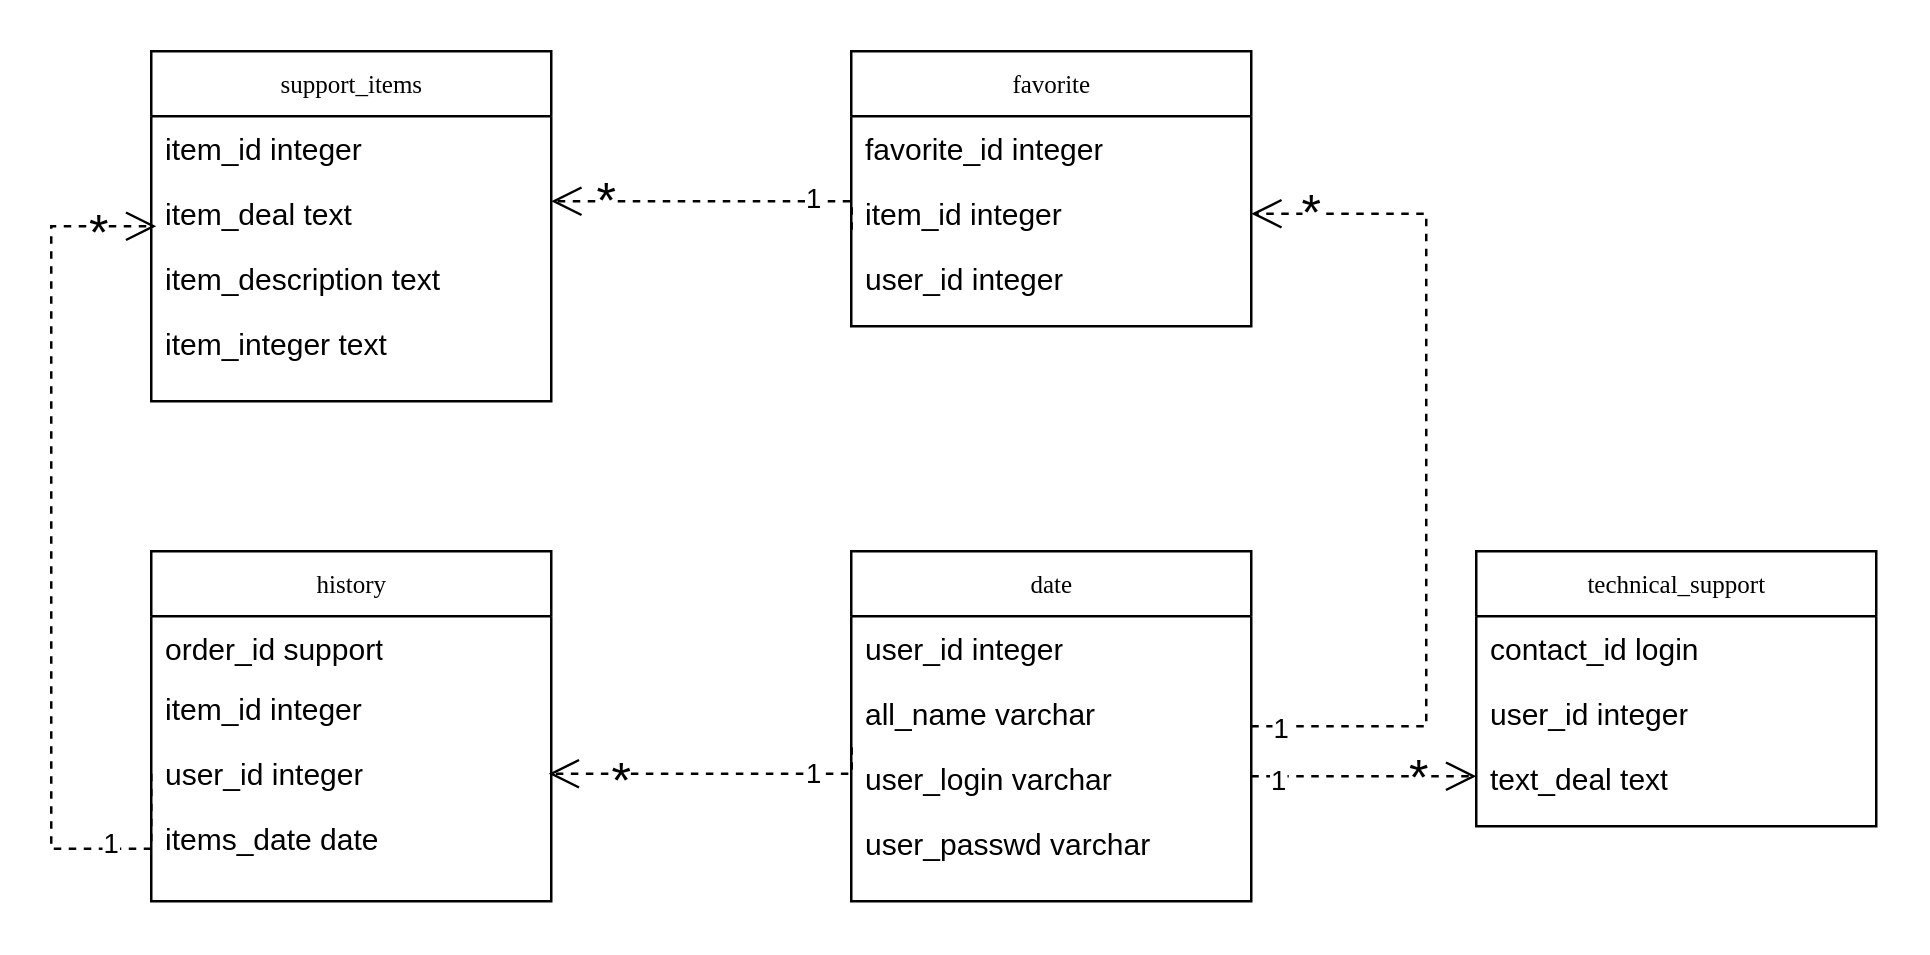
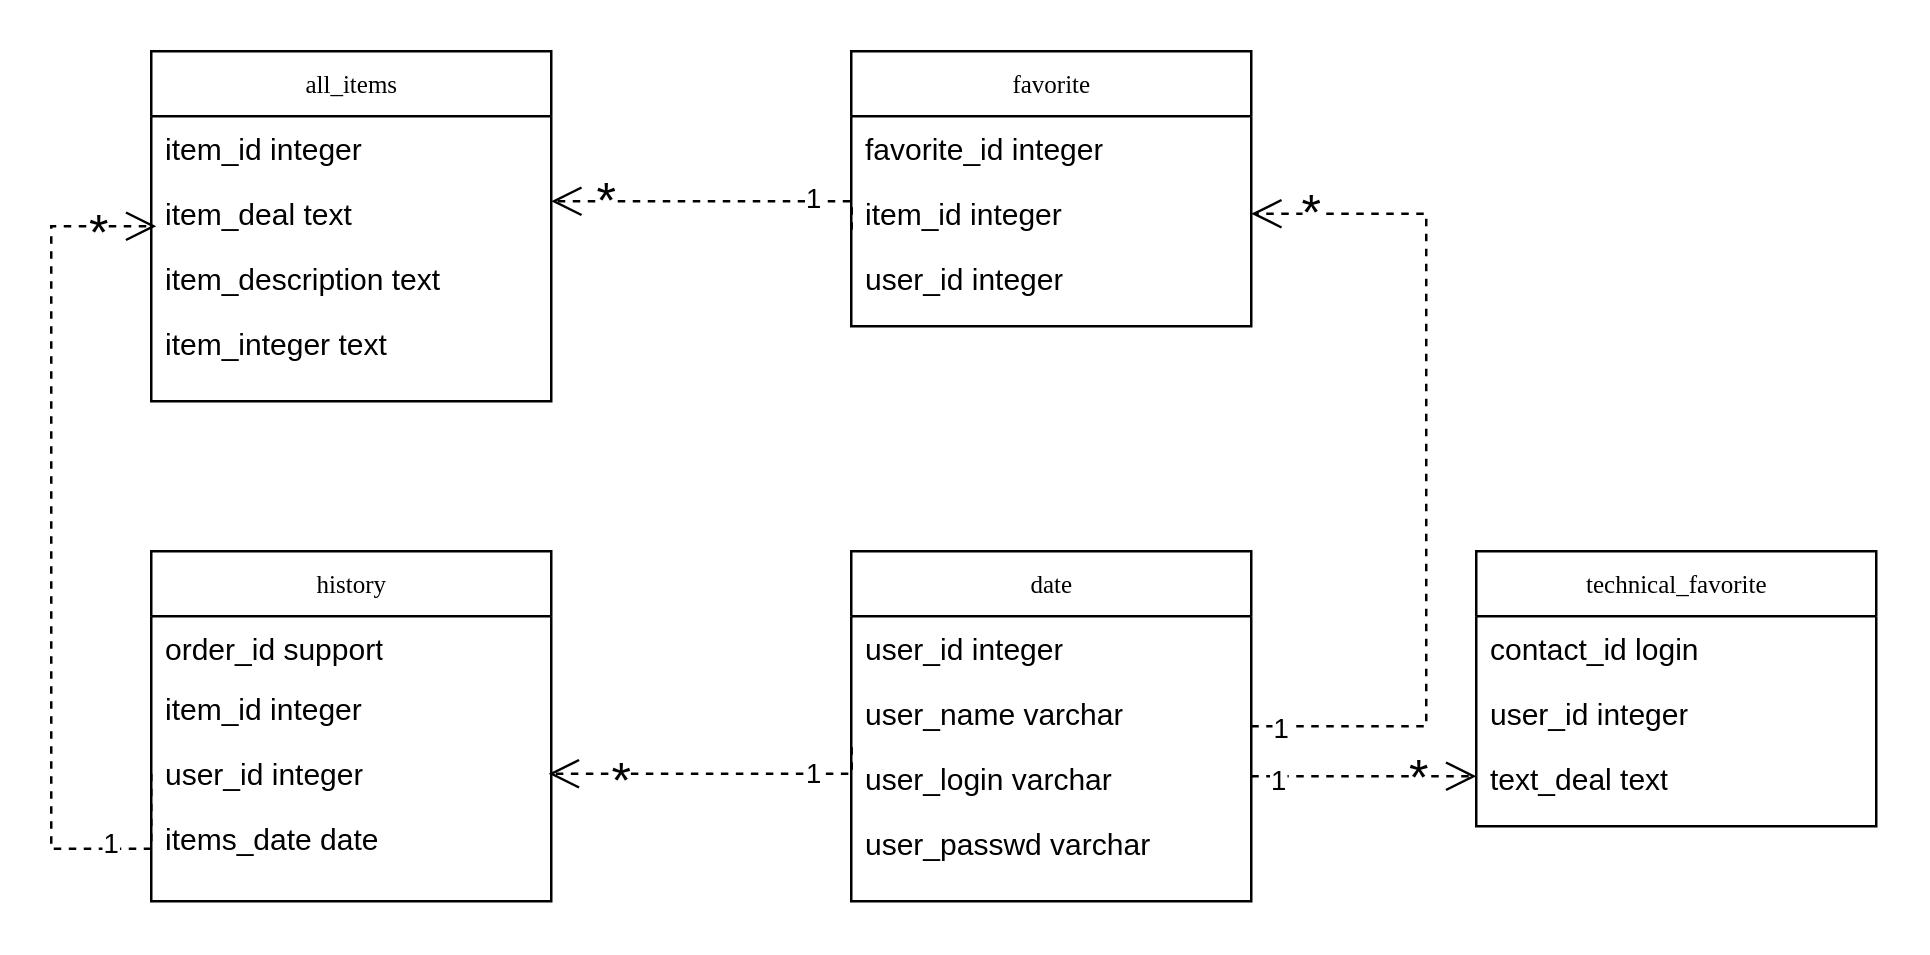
node "support_items": label "support_items" -> "all_items"
node "technical_support": label "technical_support" -> "technical_favorite"
node "all_name varchar": label "all_name varchar" -> "user_name varchar"
